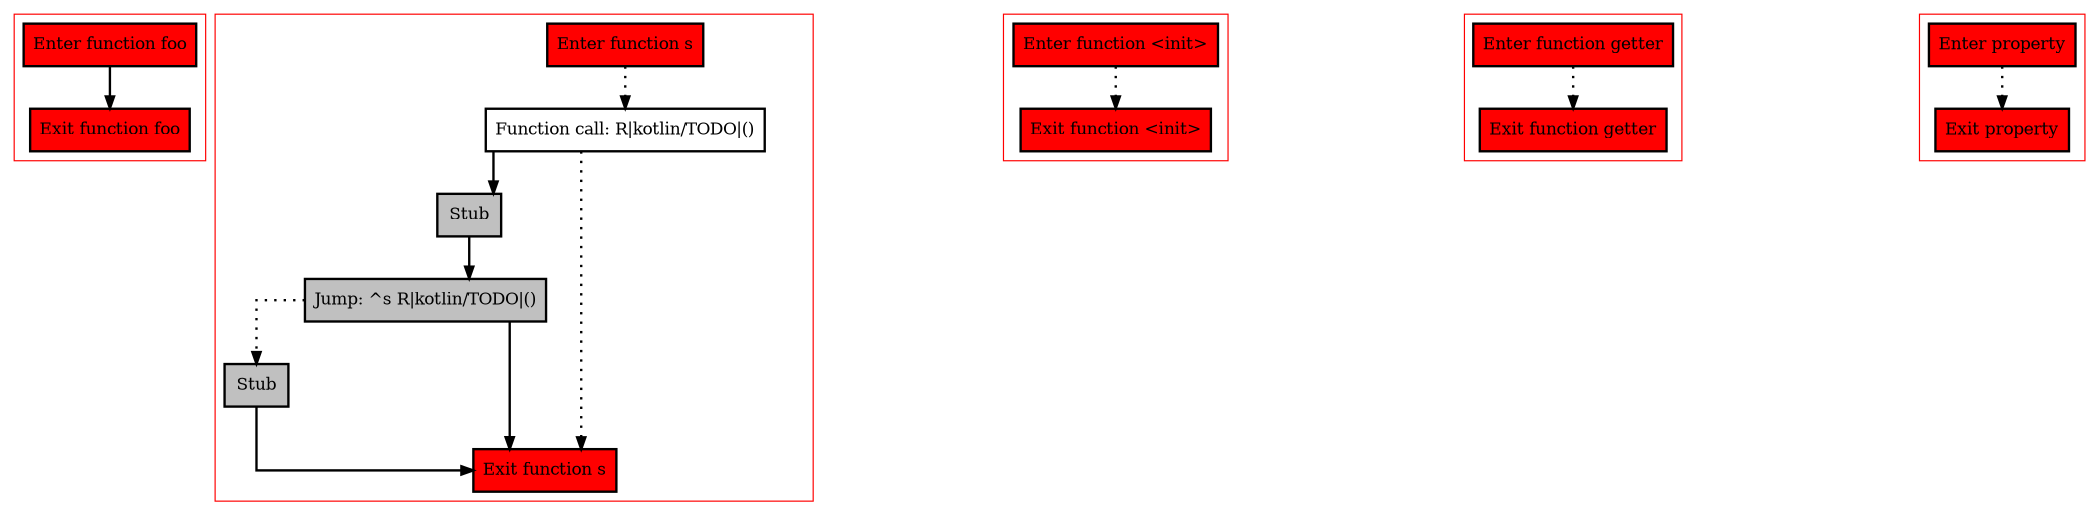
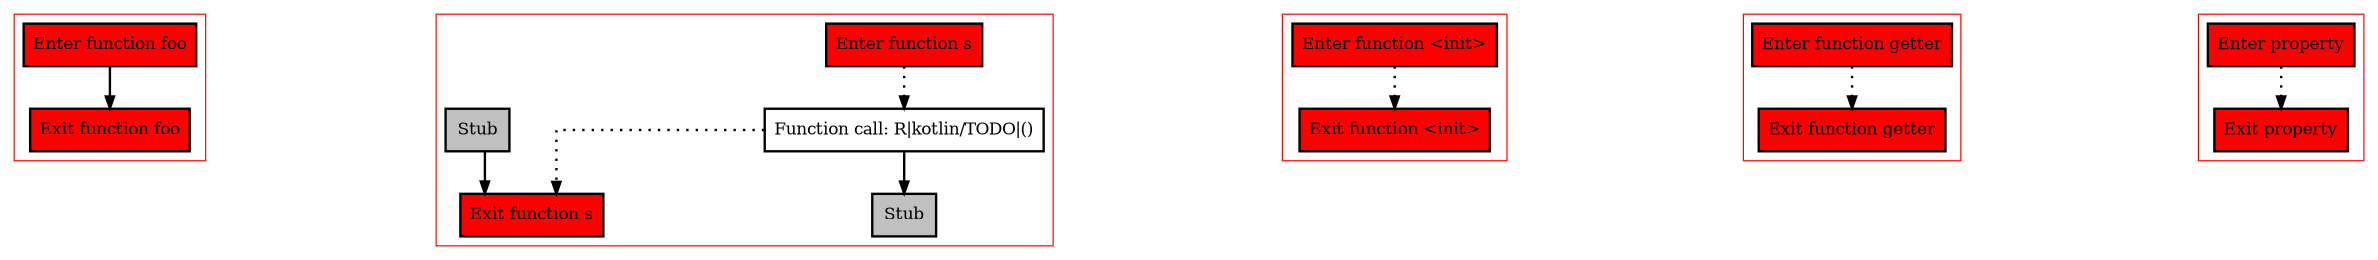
node "Jump: ^s R|kotlin/TODO|()": removed
